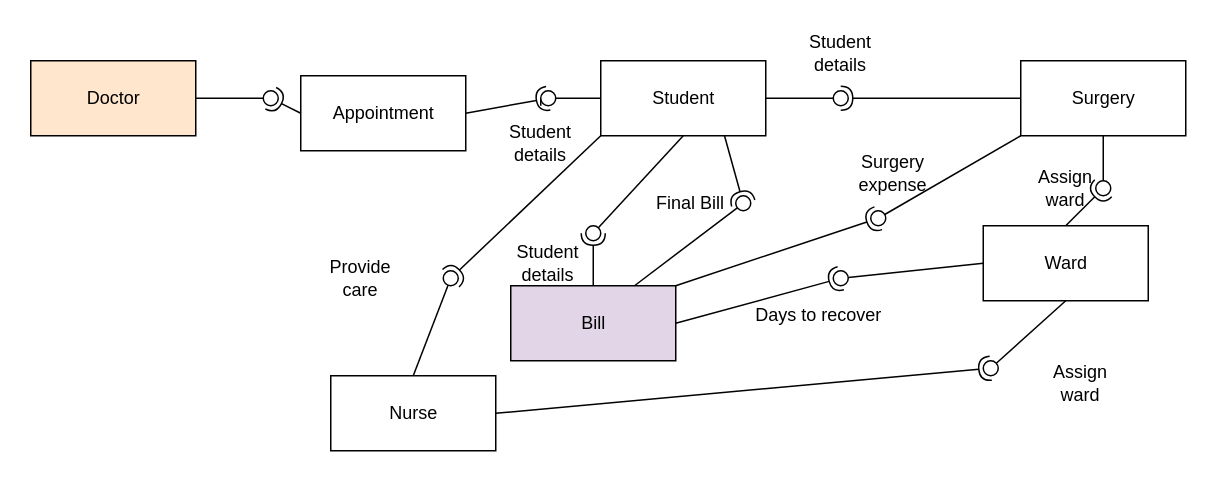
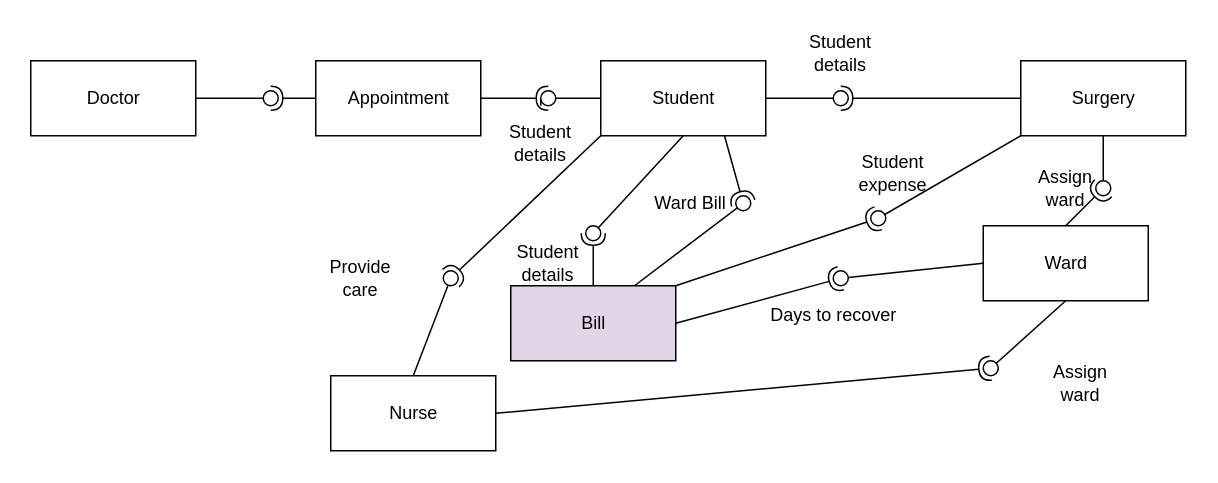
node "Doctor": fillcolor #ffe6cc -> #ffffff
node "Appointment": moved (383, 113) -> (398, 98)
node "Surgery expense": label "Surgery expense" -> "Student expense"
node "Final Bill": label "Final Bill" -> "Ward Bill"
node "Days to recover": moved (818, 316) -> (833, 316)
